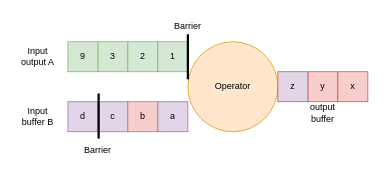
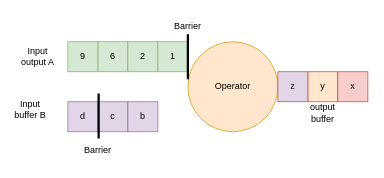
node "3": label "3" -> "6"
node "y": fillcolor #f8cecc -> #ffe6cc
node "Input buffer B": moved (38, 117) -> (30, 109)
node "b": fillcolor #f8cecc -> #e1d5e7
node "a": removed
